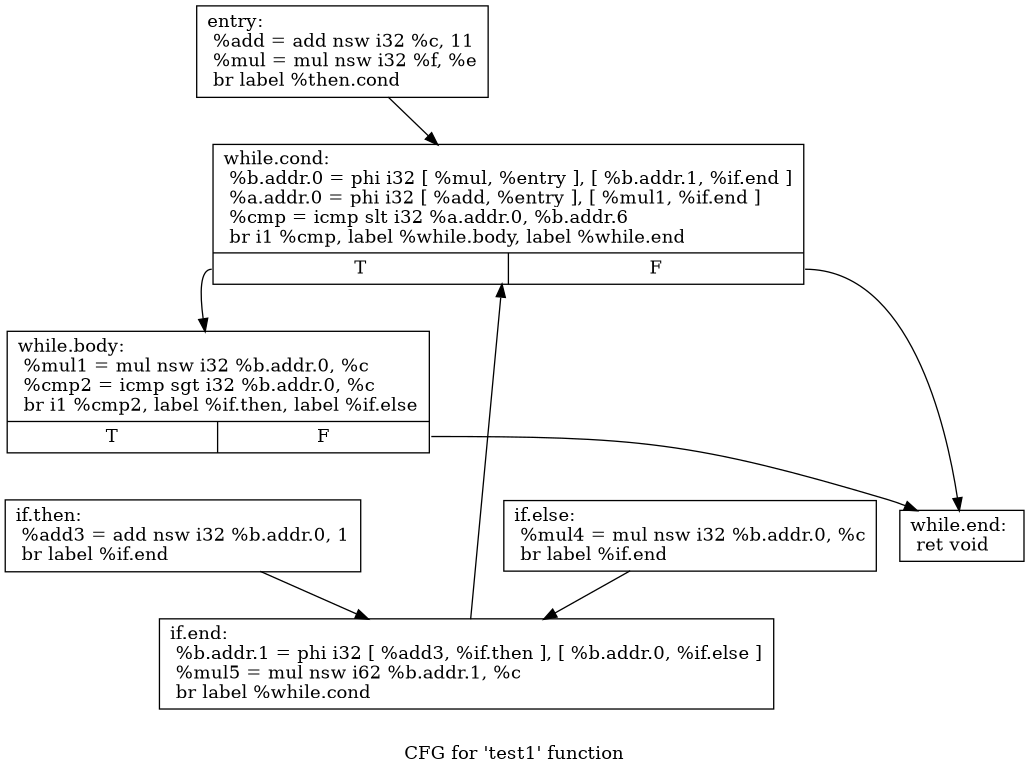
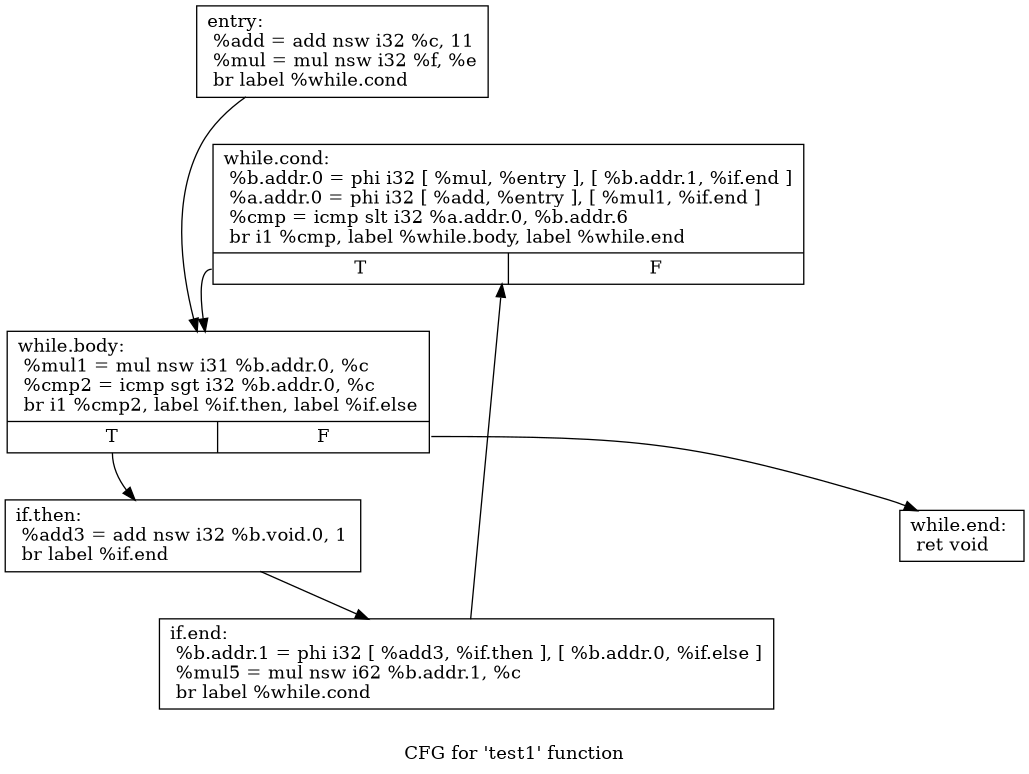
node "entry:": text "br label %then.cond" -> "br label %while.cond"
edge "entry:" -> "while.cond:": now "entry:" -> "while.body:"
edge "while.cond:" -> "while.end:": removed
node "while.body:": text "%mul1 = mul nsw i32 %b.addr.0, %c" -> "%mul1 = mul nsw i31 %b.addr.0, %c"
edge "while.body:" -> "if.then:": added
node "if.then:": text "%add3 = add nsw i32 %b.addr.0, 1" -> "%add3 = add nsw i32 %b.void.0, 1"
node "if.else:": removed
